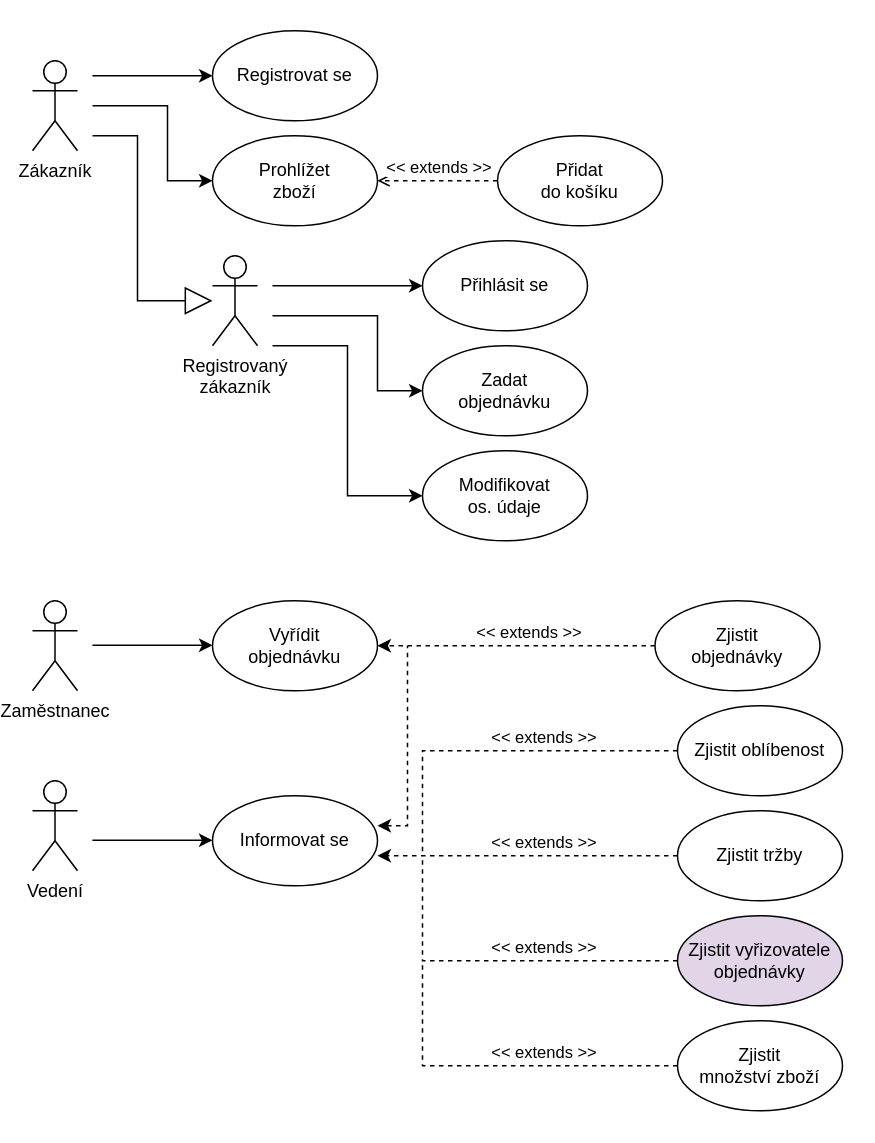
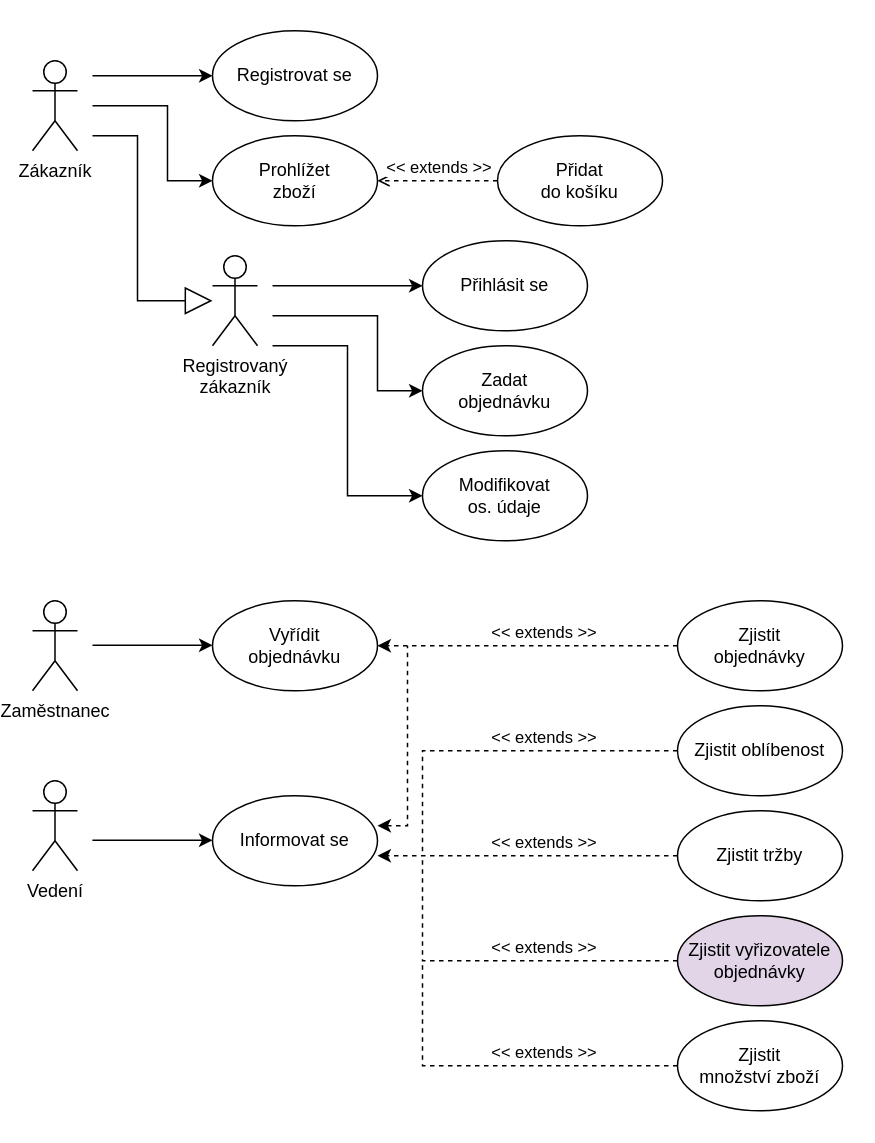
node "Zjistit objednávky": moved (737, 646) -> (760, 646)
